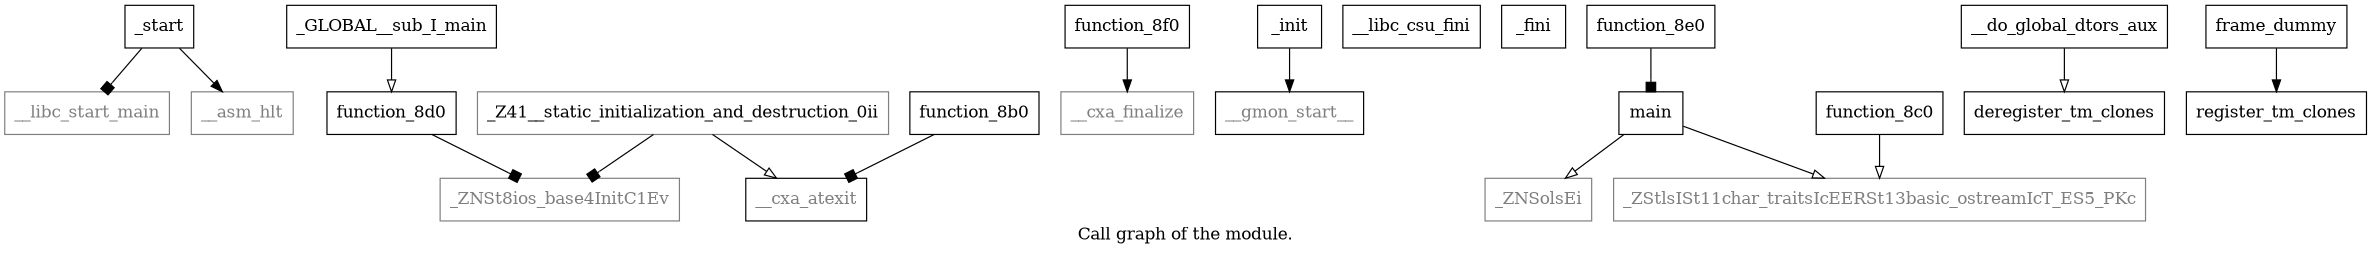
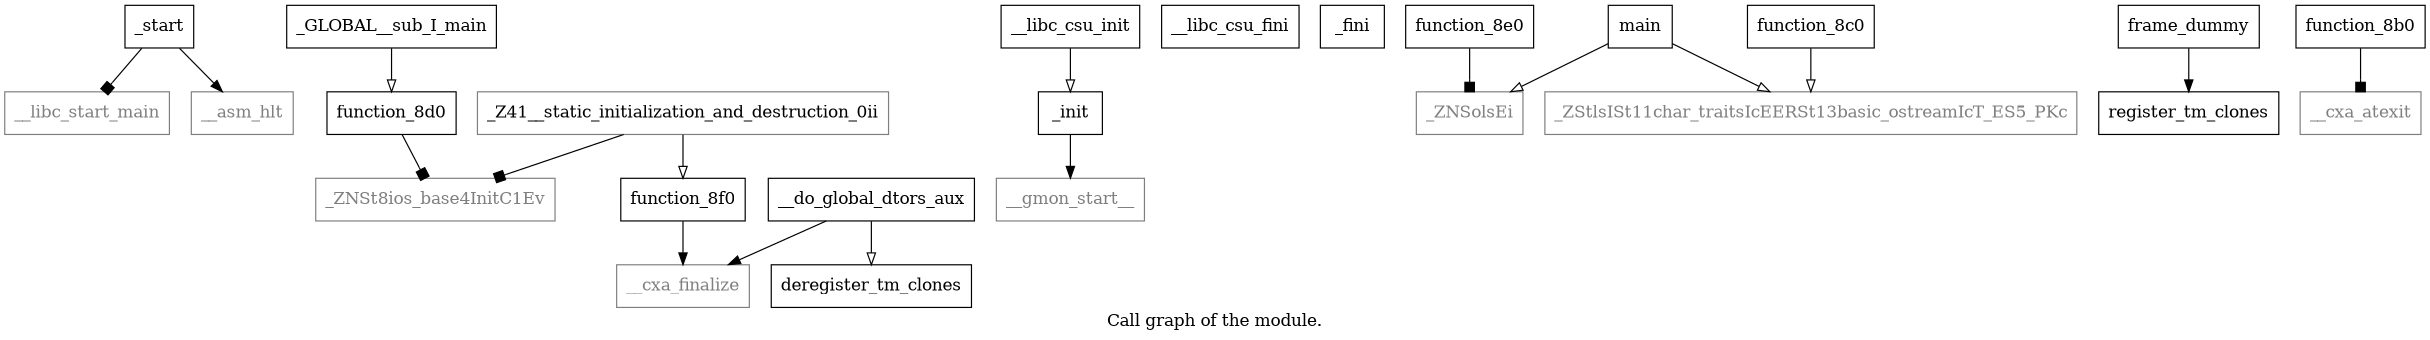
node "__libc_csu_init": added
edge "function_8e0" -> "main": now "function_8e0" -> "_ZNSolsEi"
node "__gmon_start__": color black -> gray50
edge "_Z41__static_initialization_and_destruction_0ii" -> "__cxa_atexit": now "_Z41__static_initialization_and_destruction_0ii" -> "function_8f0"
node "__cxa_atexit": color black -> gray50
edge "__do_global_dtors_aux" -> "__cxa_finalize": added
